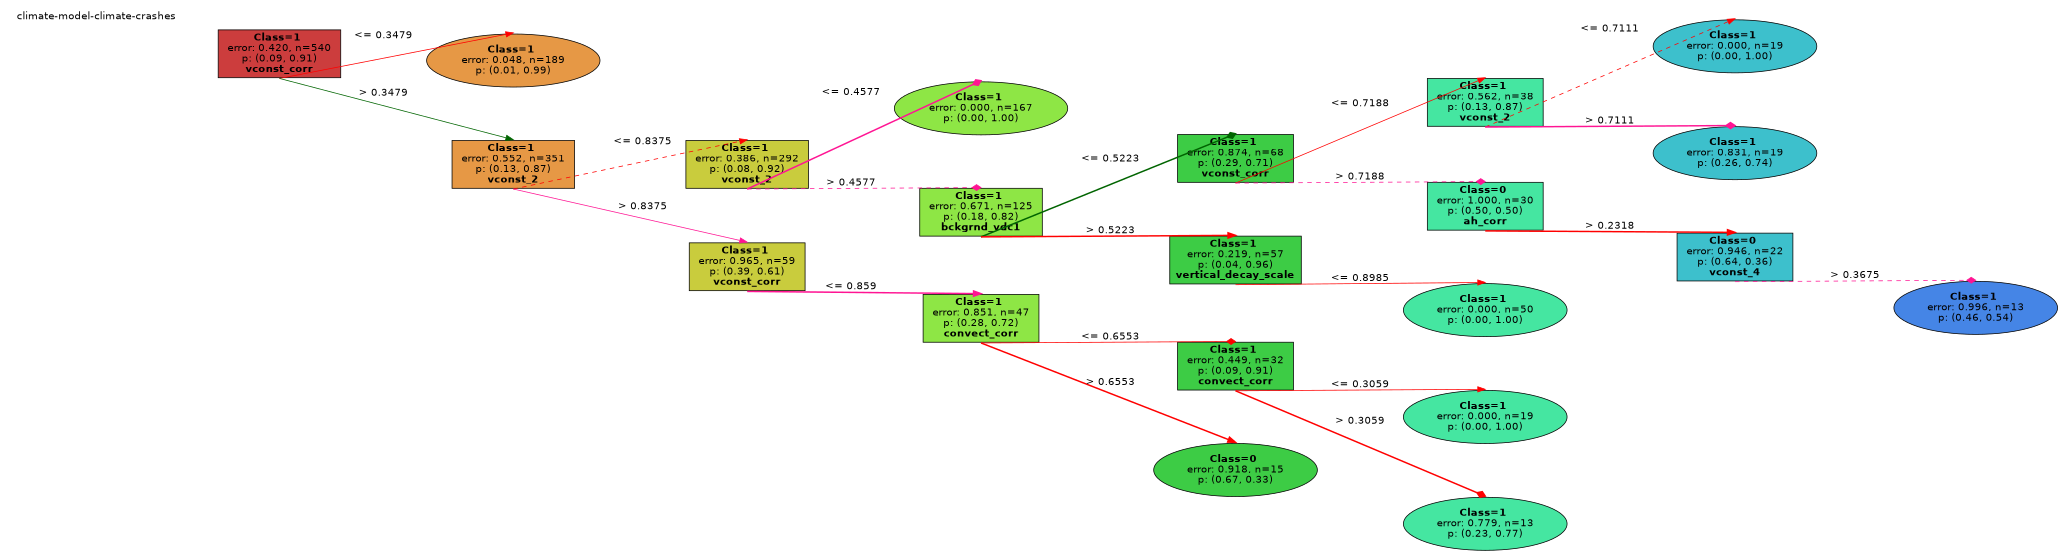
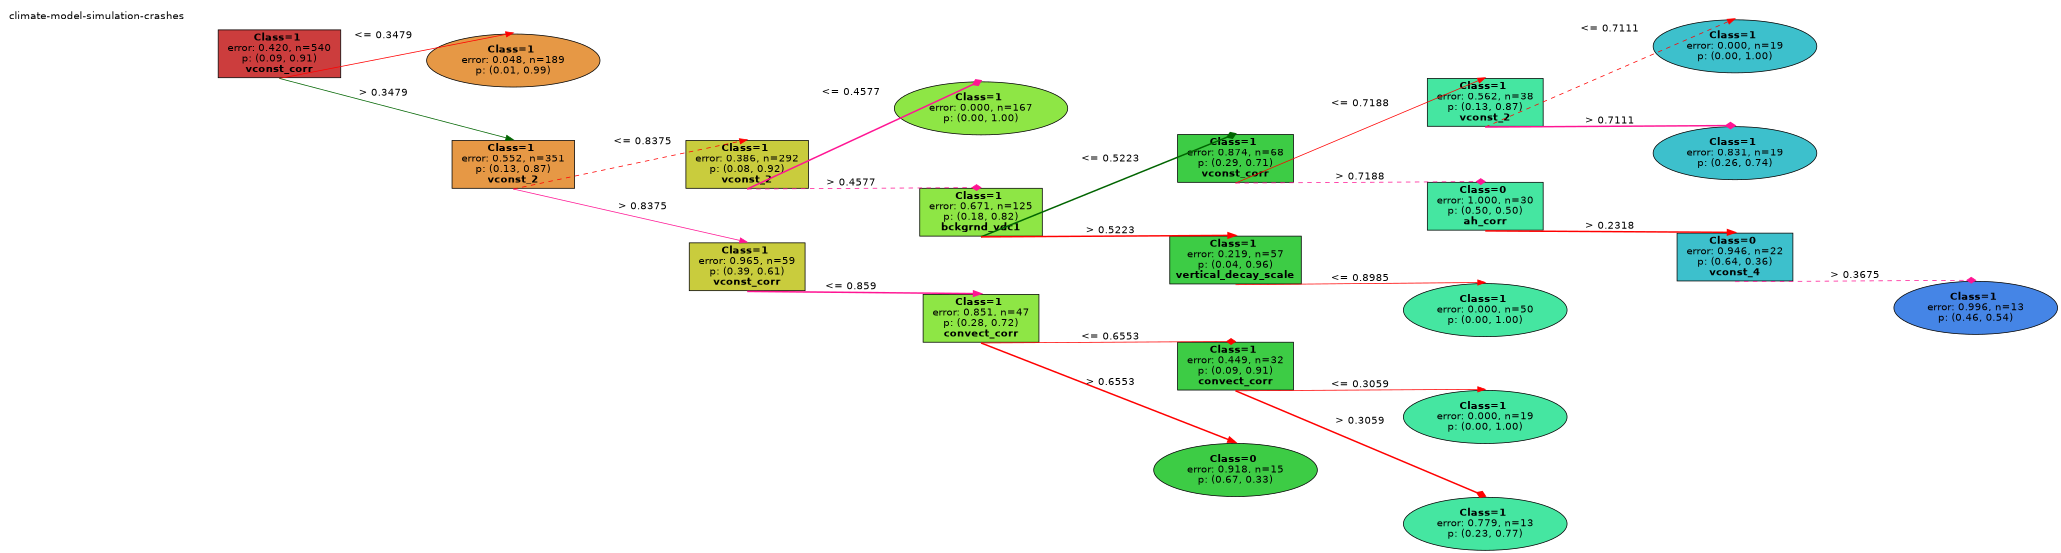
node "climate-model-climate-crashes": label "climate-model-climate-crashes" -> "climate-model-simulation-crashes"
